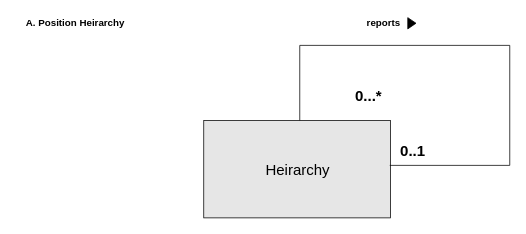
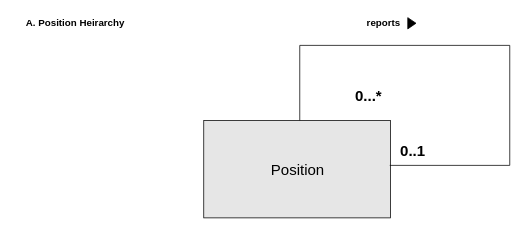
node "Heirarchy": label "Heirarchy" -> "Position"
